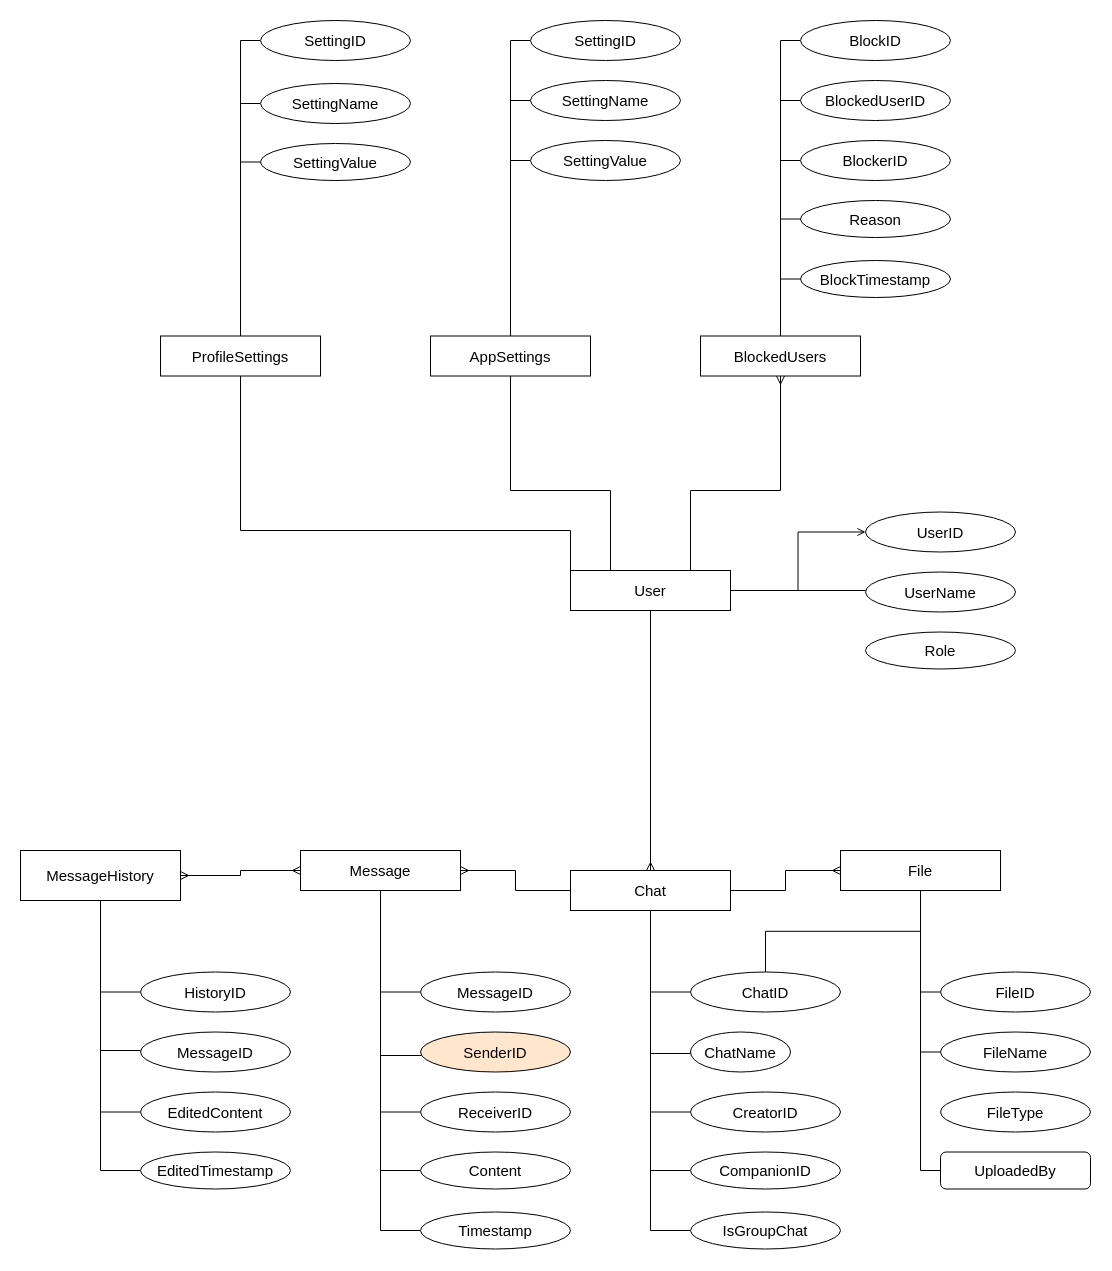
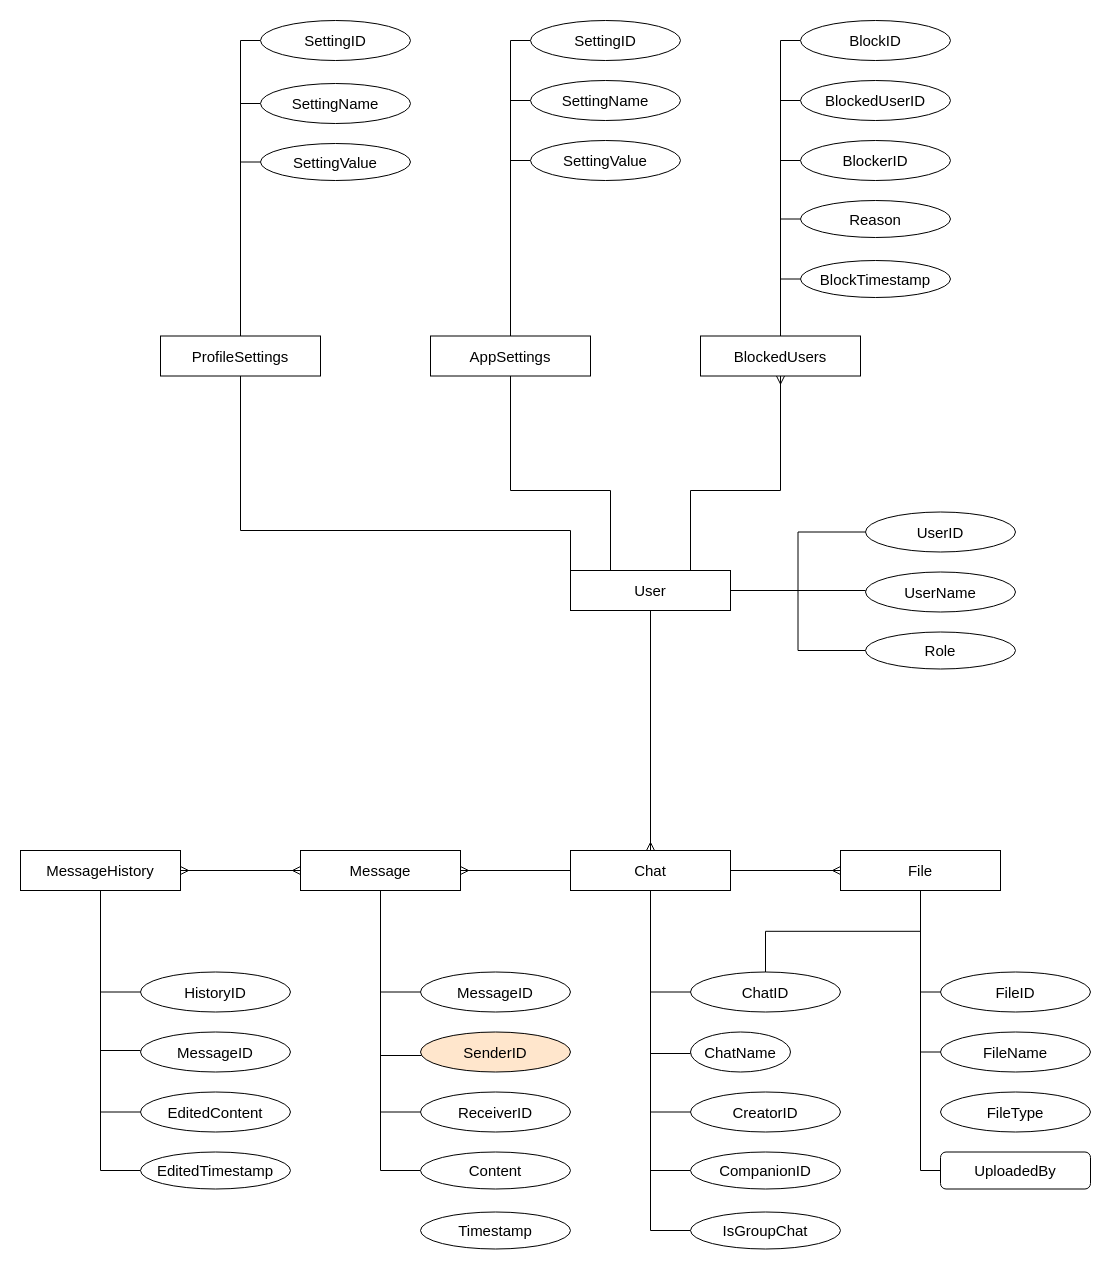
edge "User" -> "UserID": arrowhead open -> none
edge "User" -- "Role": added
node "MessageHistory": size 160x50 -> 160x40
node "Chat": moved (651, 891) -> (651, 871)
edge "Message" -- "Timestamp": removed
